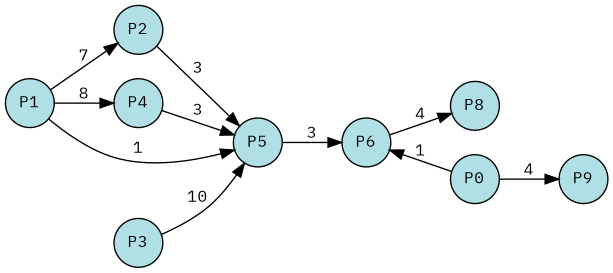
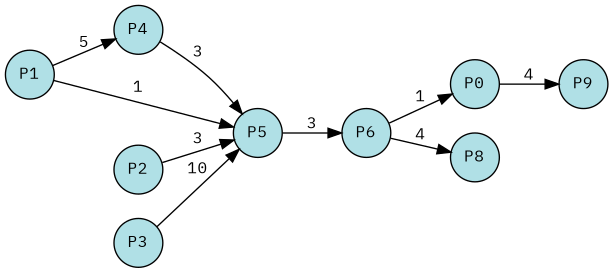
edge "P1" -> "P2": removed, label "7"
edge "P1" -> "P4": label "8" -> "5"
edge "P0" -> "P6": reversed
